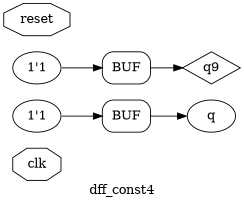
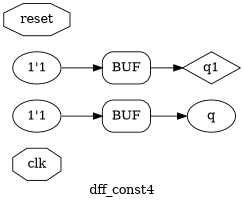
node "q9": label "q9" -> "q1"
